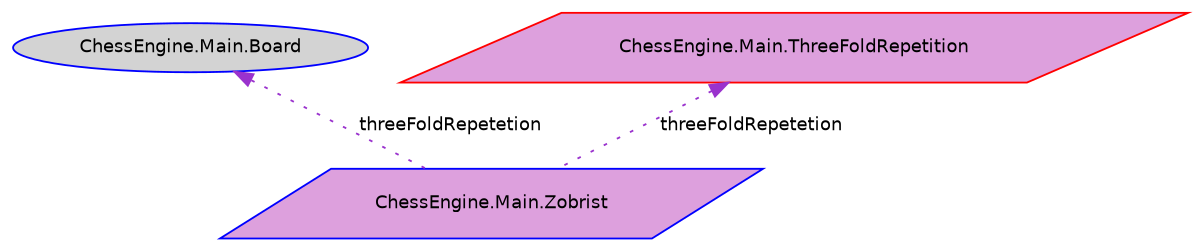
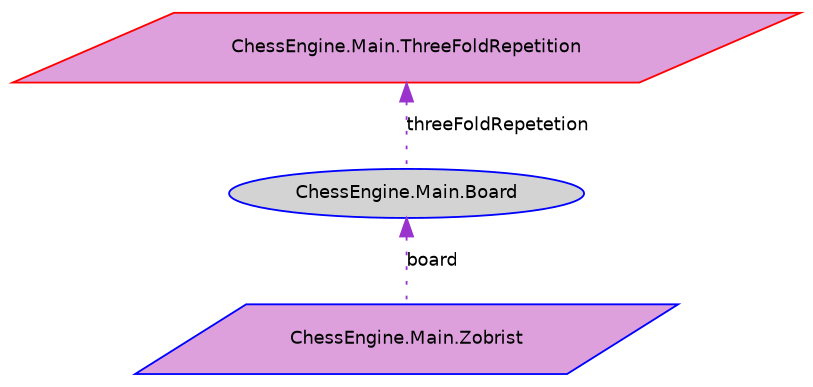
edge "ChessEngine.Main.Zobrist" -> "ChessEngine.Main.Board": label "threeFoldRepetetion" -> "board"
edge "ChessEngine.Main.Zobrist" -> "ChessEngine.Main.ThreeFoldRepetition": now "ChessEngine.Main.Board" -> "ChessEngine.Main.ThreeFoldRepetition"
